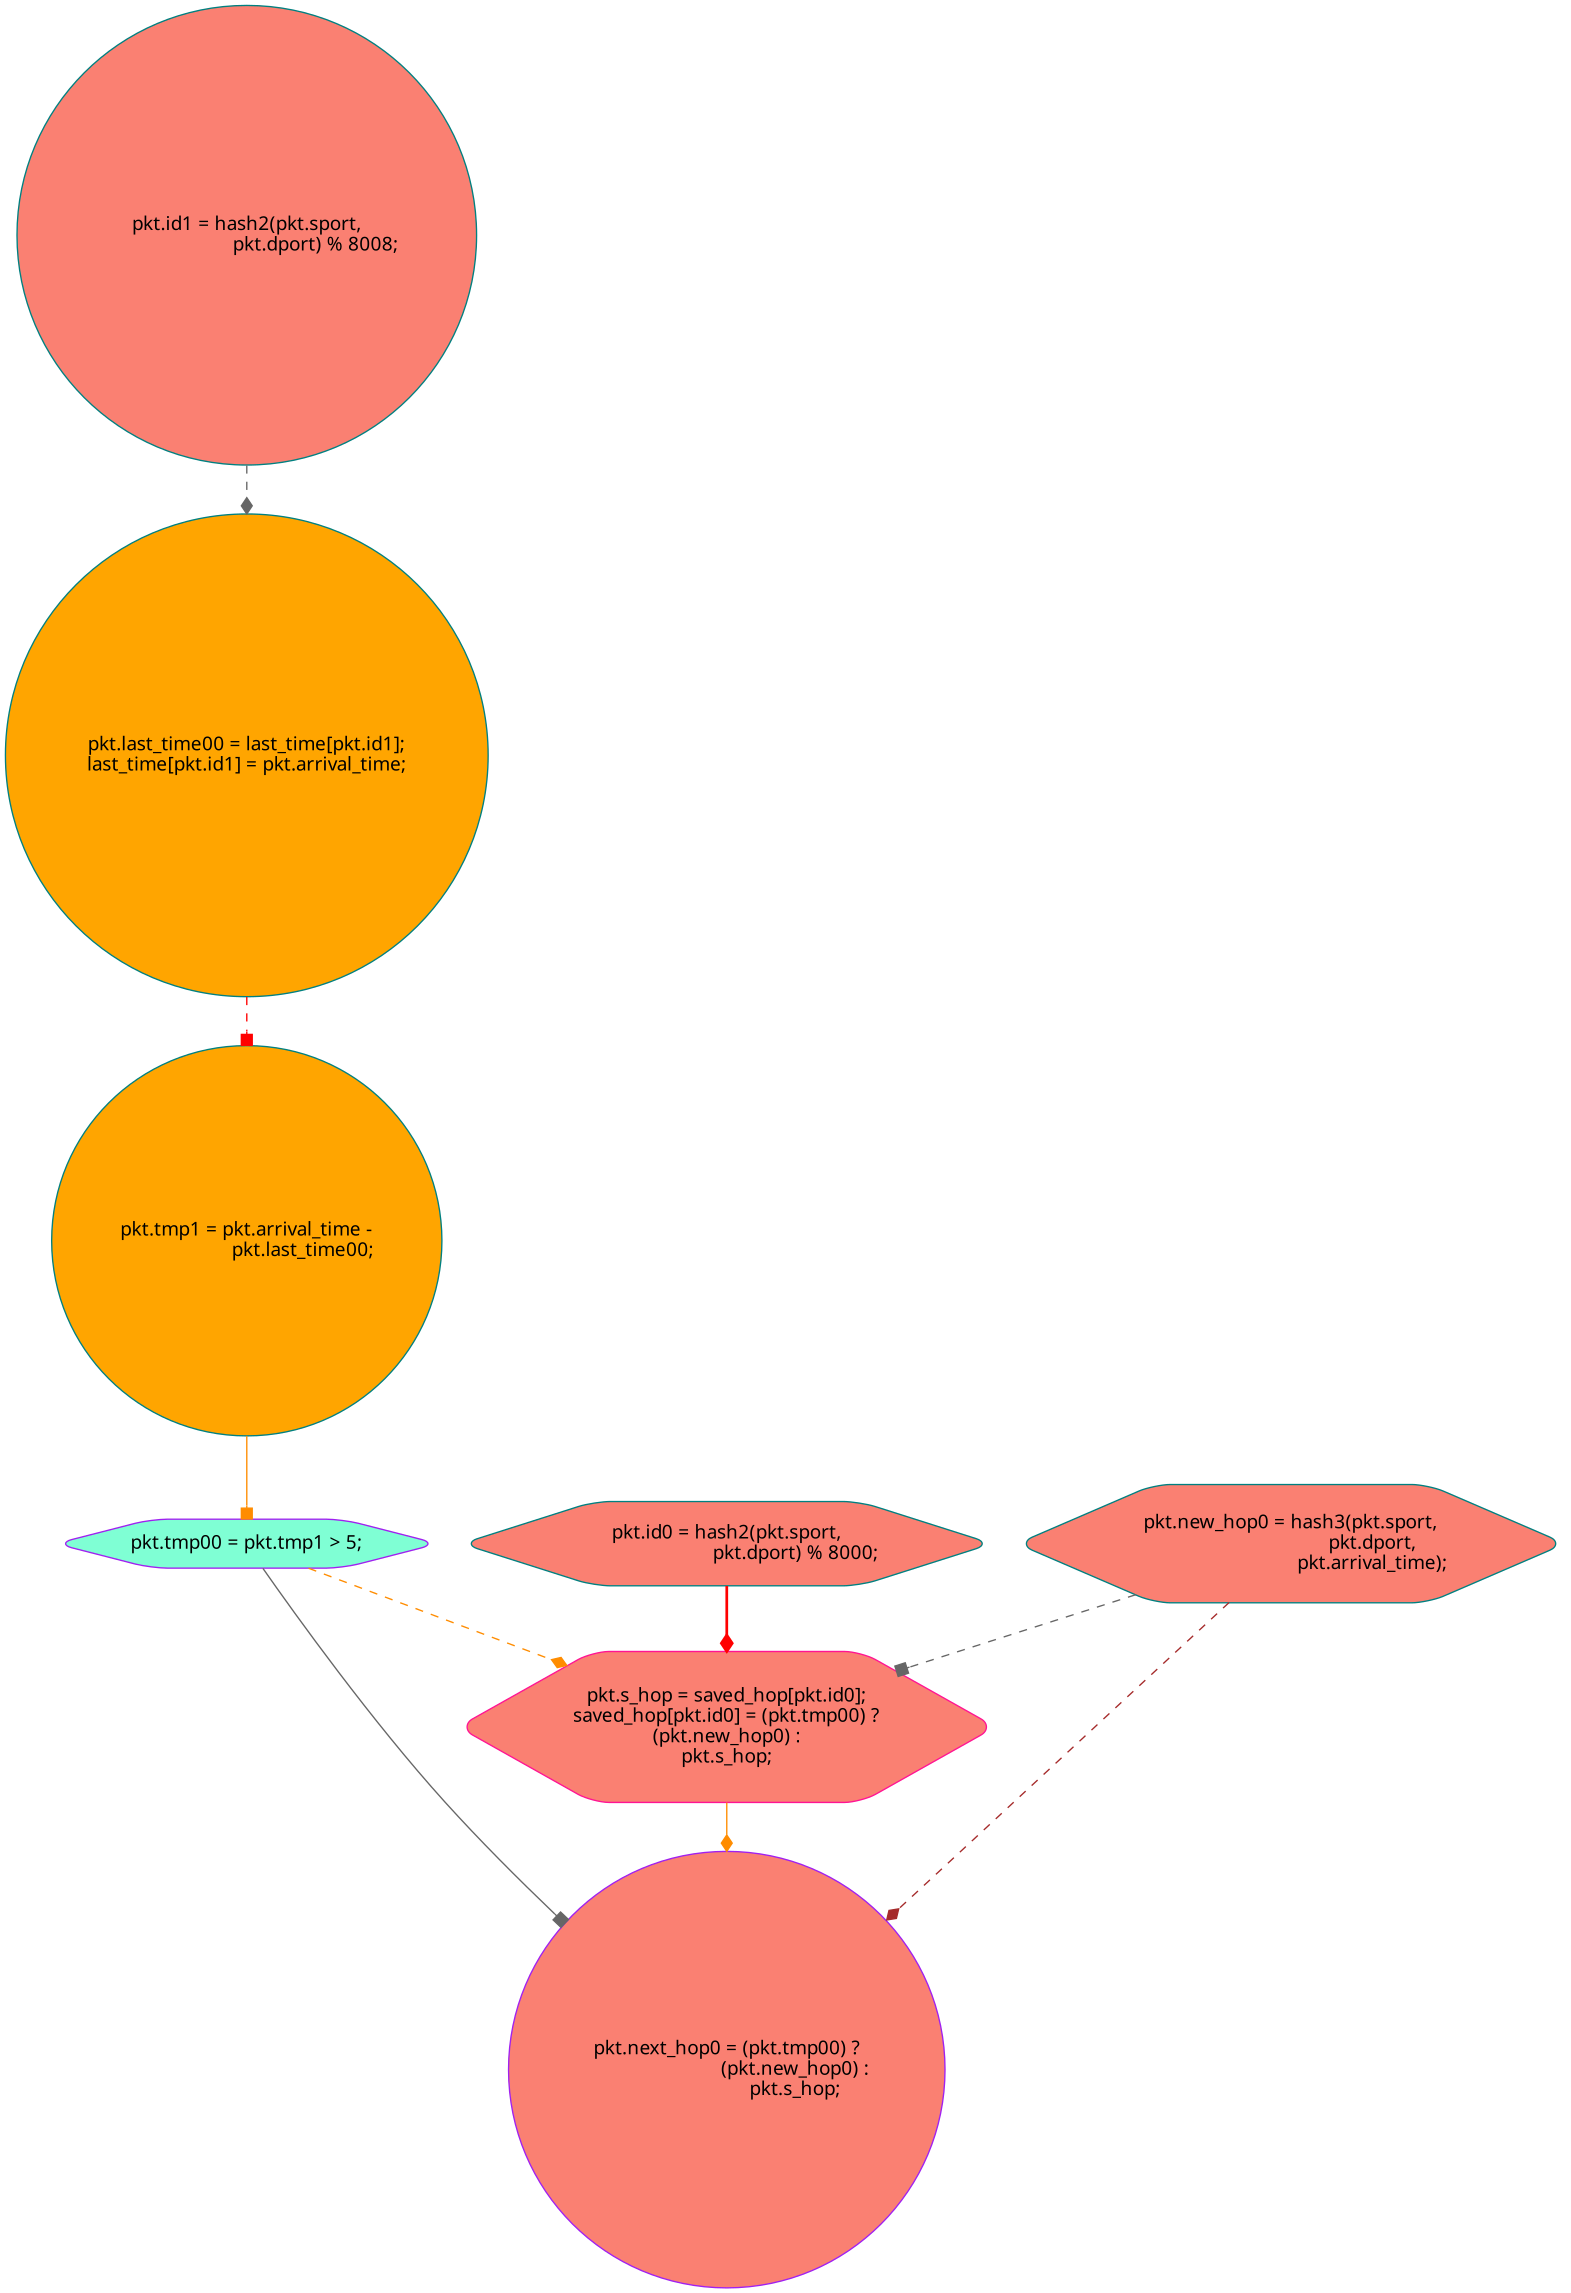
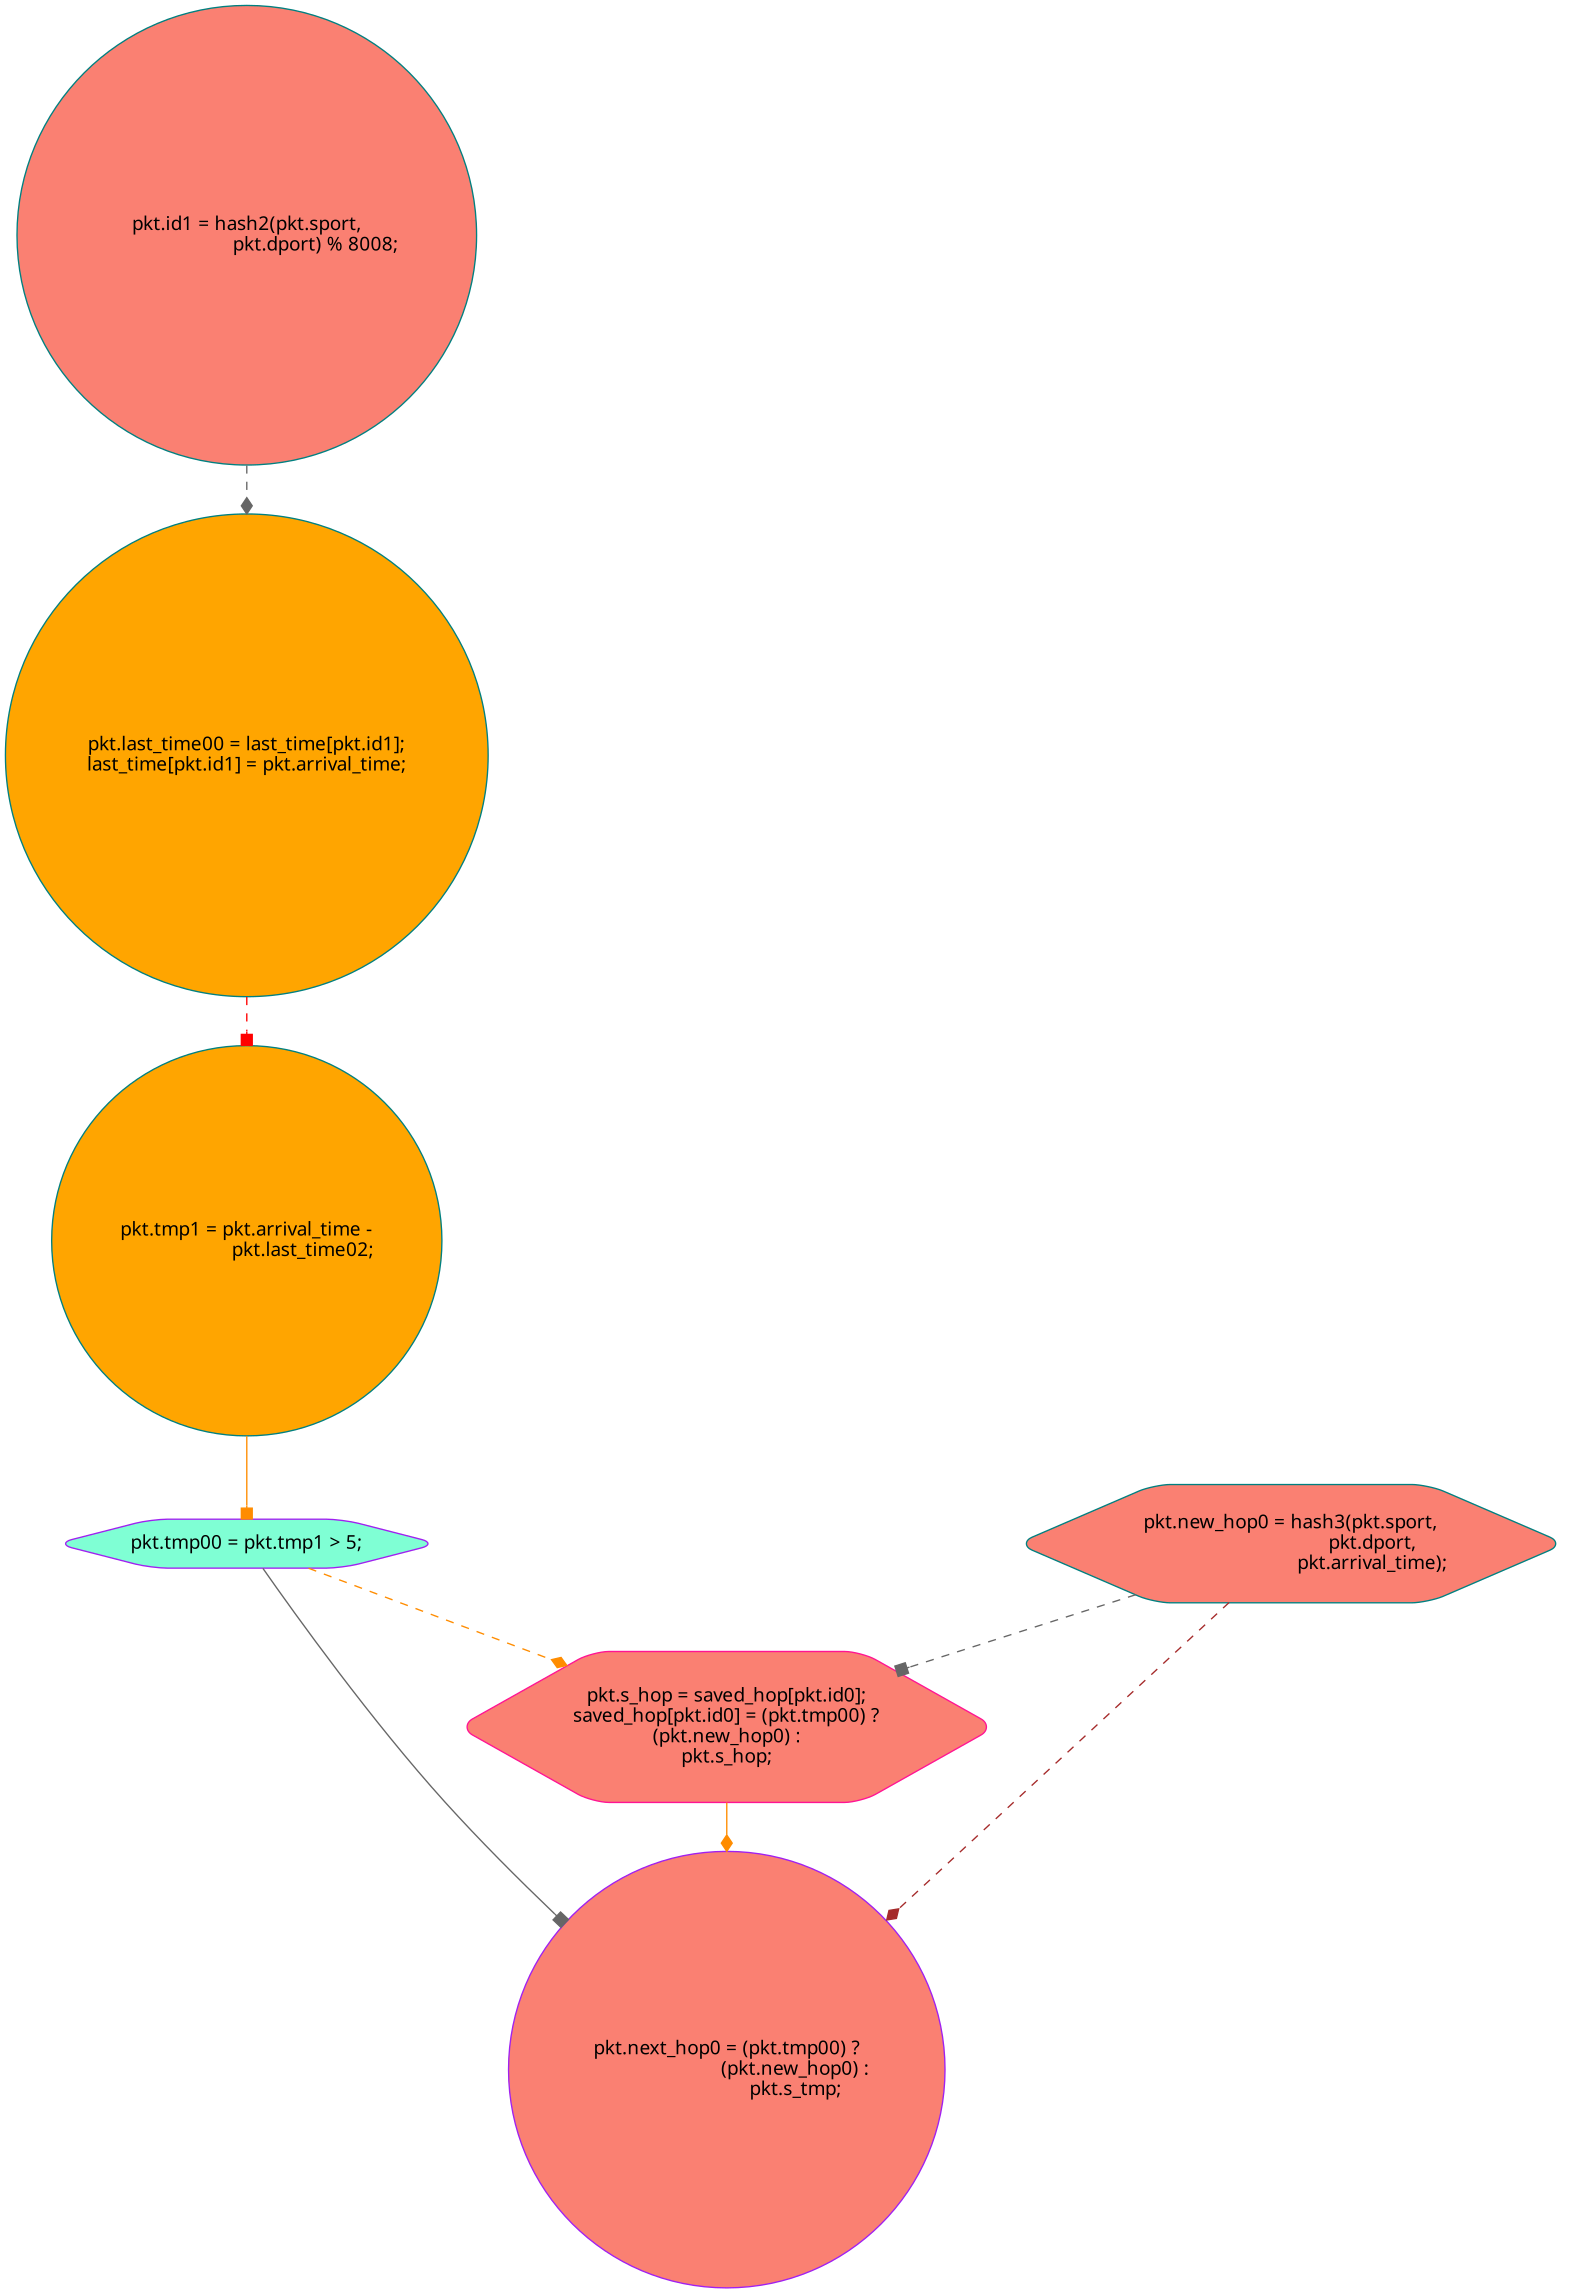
node "pkt.tmp1 = pkt.arrival_time - pkt.last_time00;": label "pkt.tmp1 = pkt.arrival_time - pkt.last_time00;" -> "pkt.tmp1 = pkt.arrival_time - pkt.last_time02;"
node "pkt.id0 = hash2(pkt.sport, pkt.dport) % 8000;": removed
node "pkt.next_hop0 = (pkt.tmp00) ? (pkt.new_hop0) : pkt.s_hop;": label "pkt.next_hop0 = (pkt.tmp00) ? (pkt.new_hop0) : pkt.s_hop;" -> "pkt.next_hop0 = (pkt.tmp00) ? (pkt.new_hop0) : pkt.s_tmp;"
